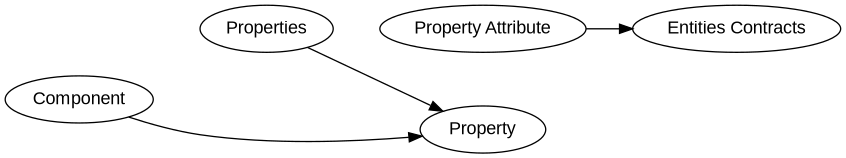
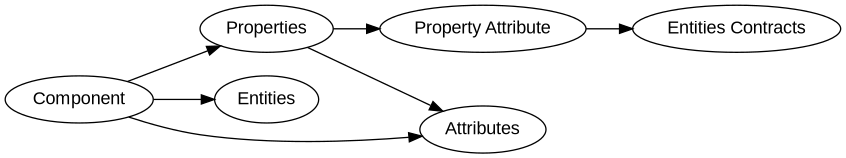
edge "Properties" -> "Property Attribute": added
edge "Component" -> "Properties": added
node "Entities": added
node "Property": label "Property" -> "Attributes"
